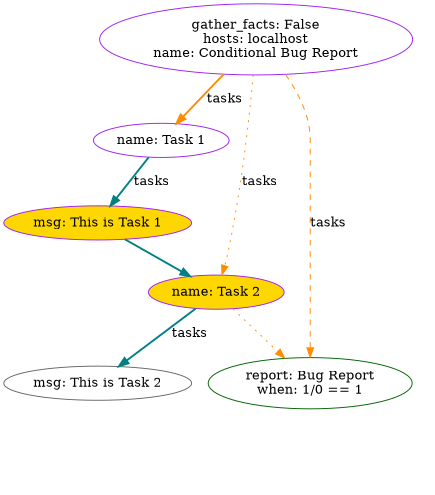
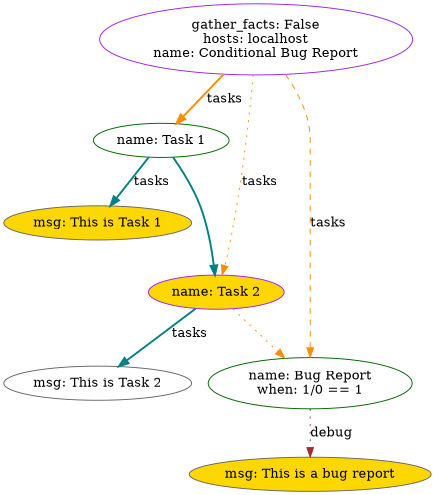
node "name: Task 1": color purple -> darkgreen
node "msg: This is Task 1": color purple -> gray40
edge "msg: This is Task 1" -> "name: Task 2": now "name: Task 1" -> "name: Task 2"
node "report: Bug Report when: 1/0 == 1": label "report: Bug Report when: 1/0 == 1" -> "name: Bug Report when: 1/0 == 1"
node "msg: This is a bug report": added
